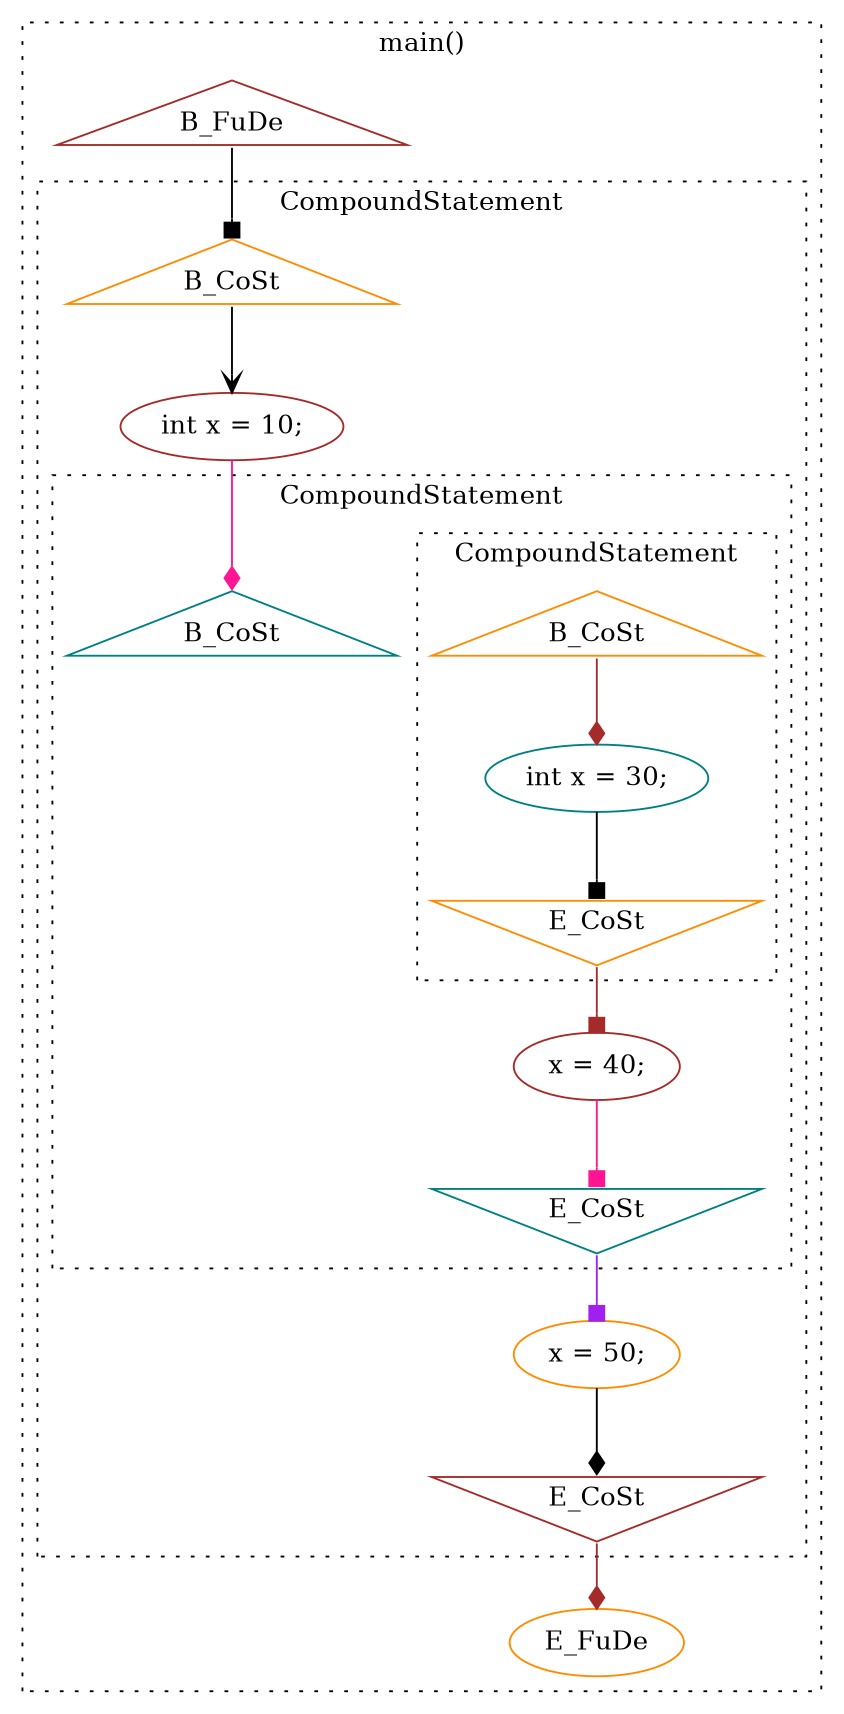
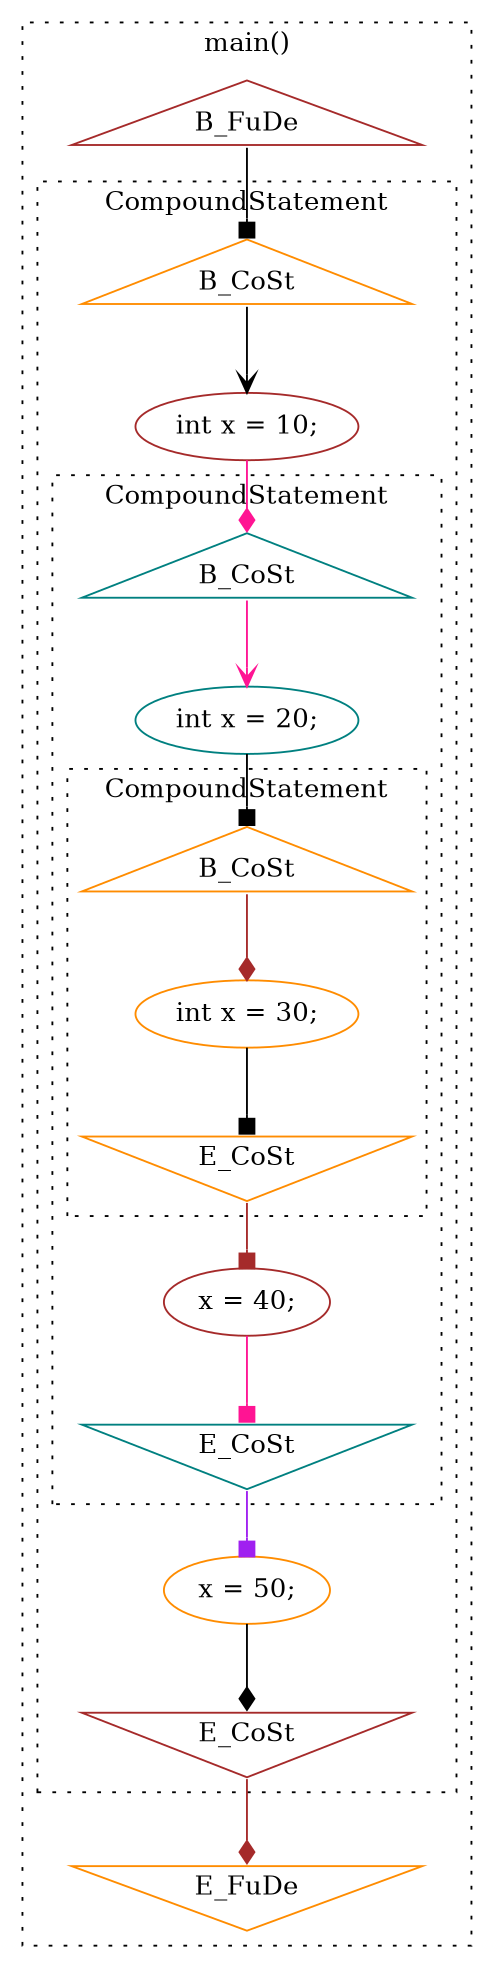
node "int x = 20;": added
node "int x = 30;": color teal -> darkorange
node "E_FuDe": shape ellipse -> invtriangle
